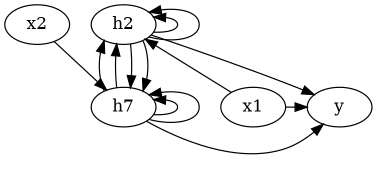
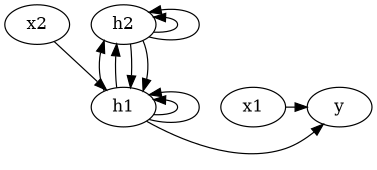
edge "h2" -> "y": removed
edge "x1" -> "h2": removed
node "h7": label "h7" -> "h1"
